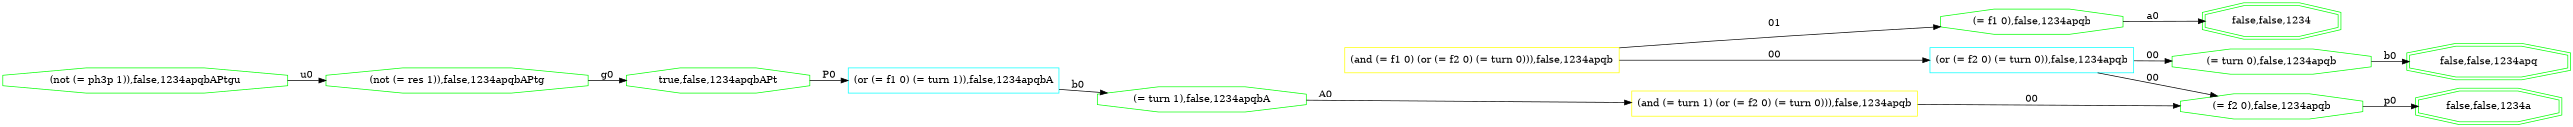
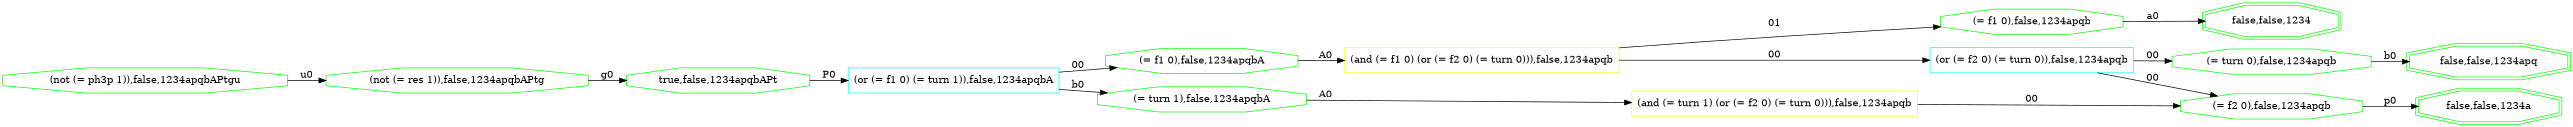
node "(= f1 0),false,1234apqbA": added
